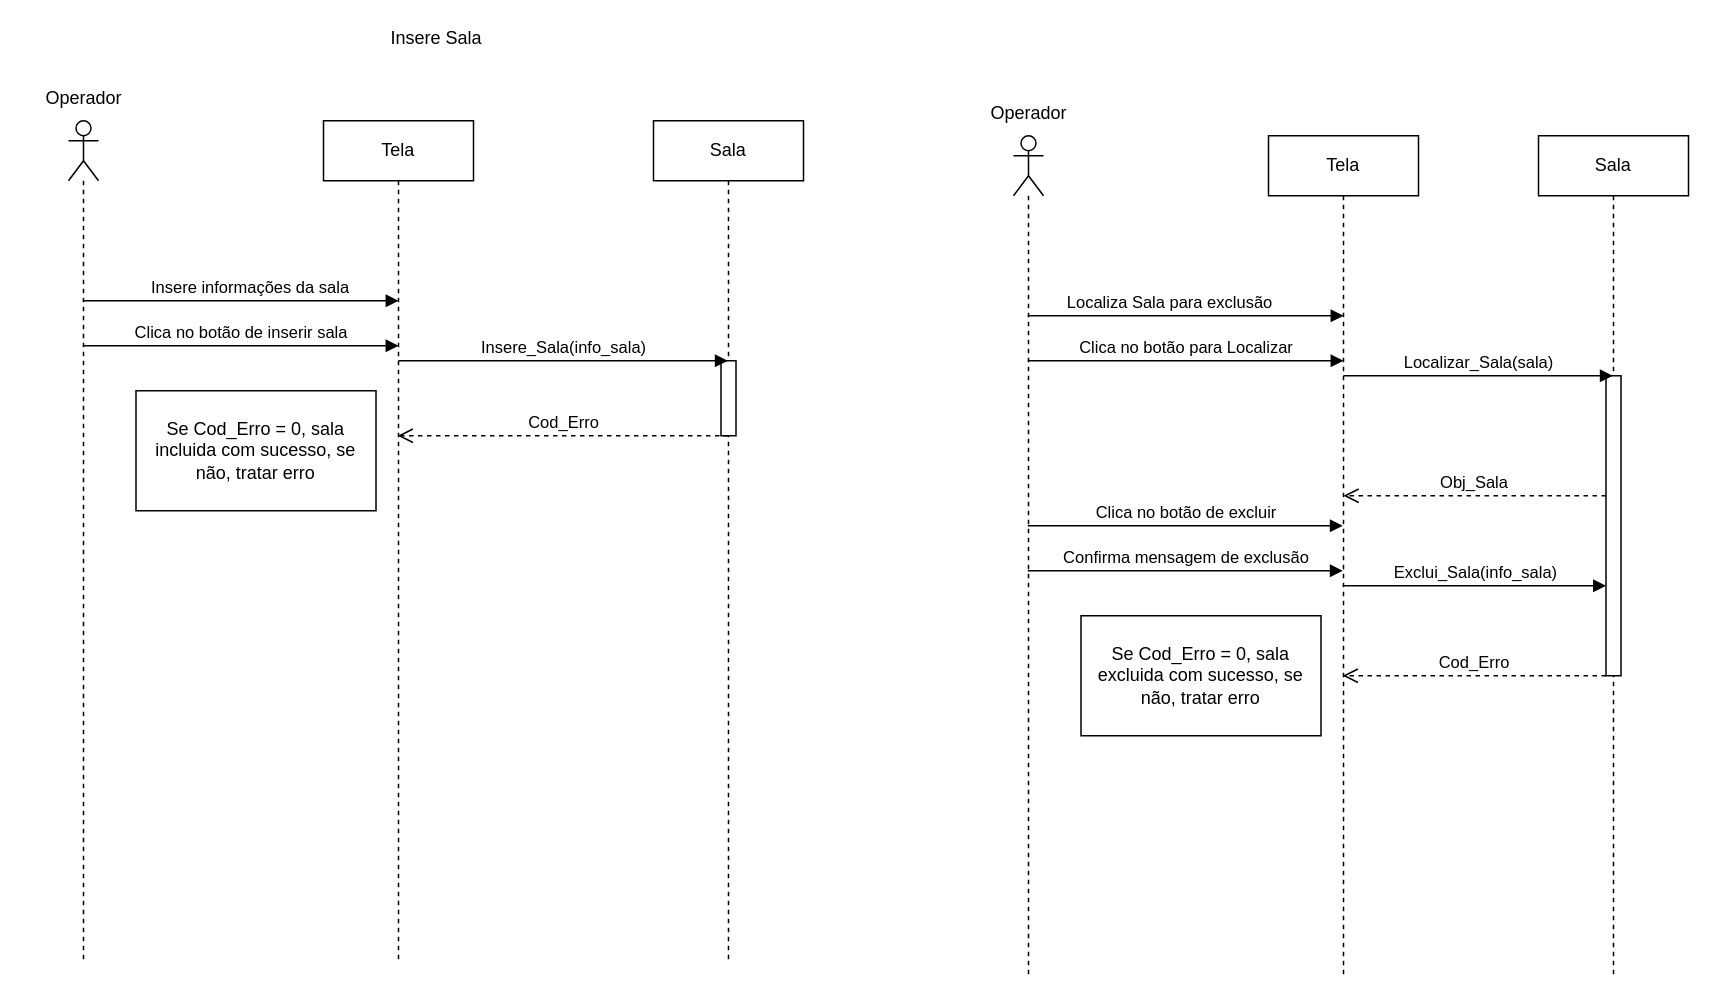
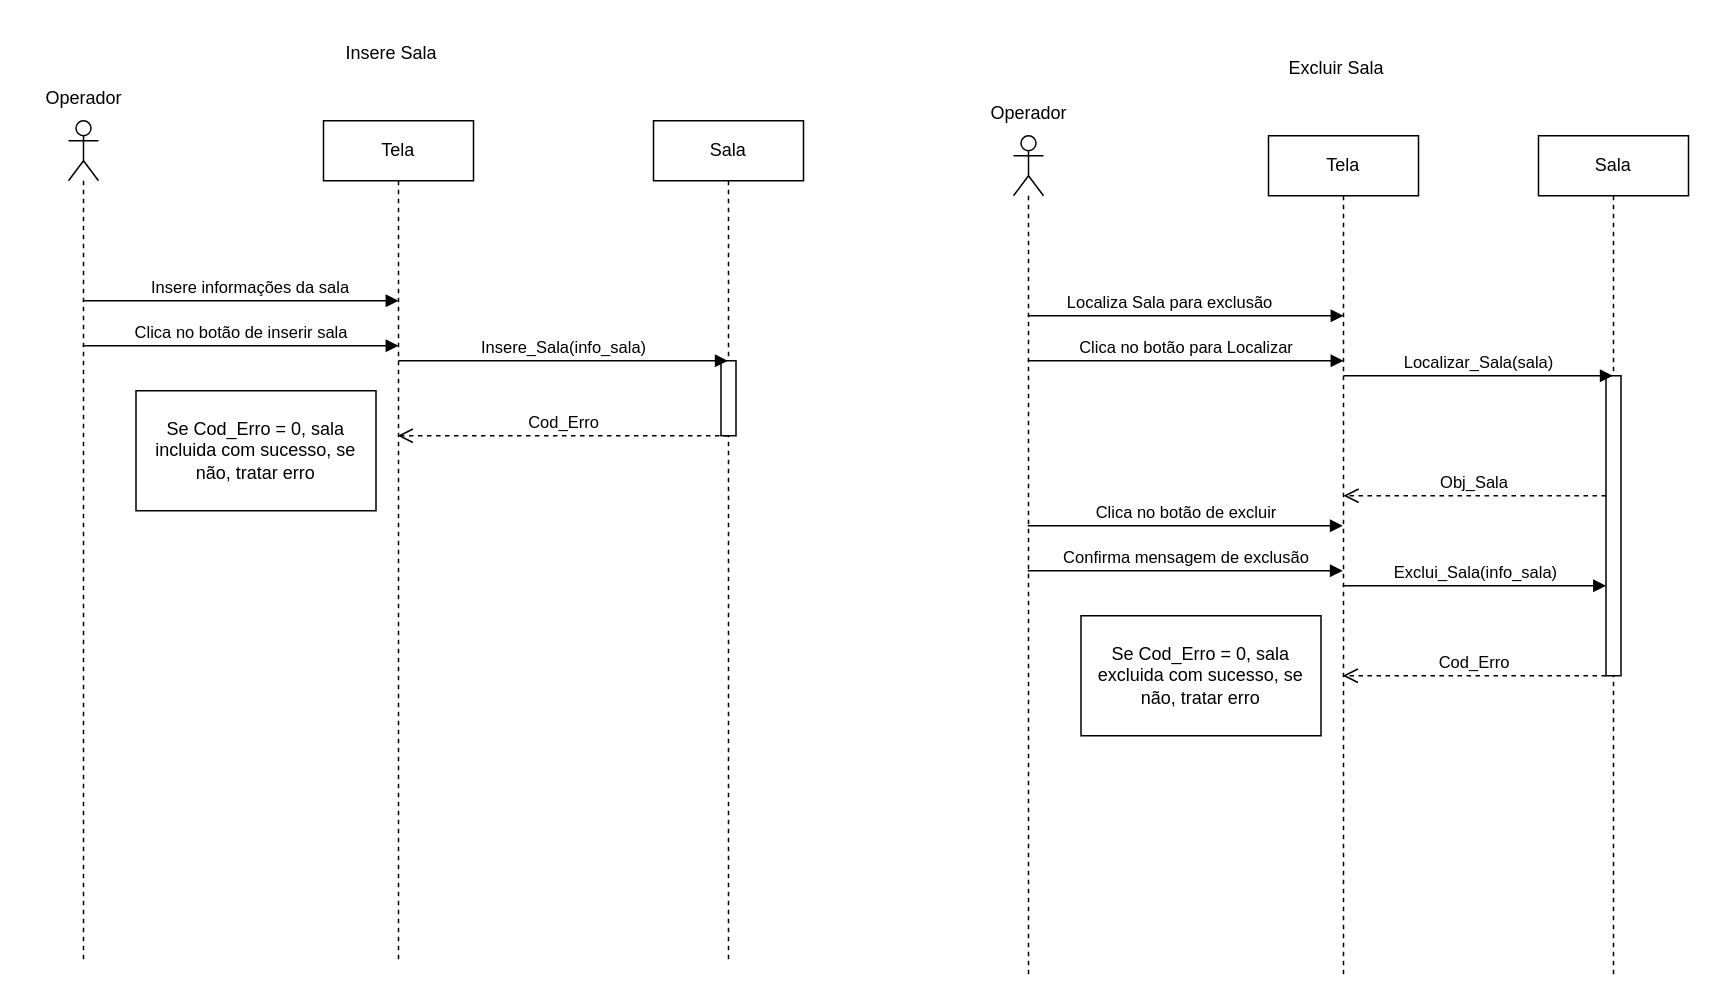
node "Insere Sala": moved (436, 38) -> (391, 53)
node "Excluir Sala": added
